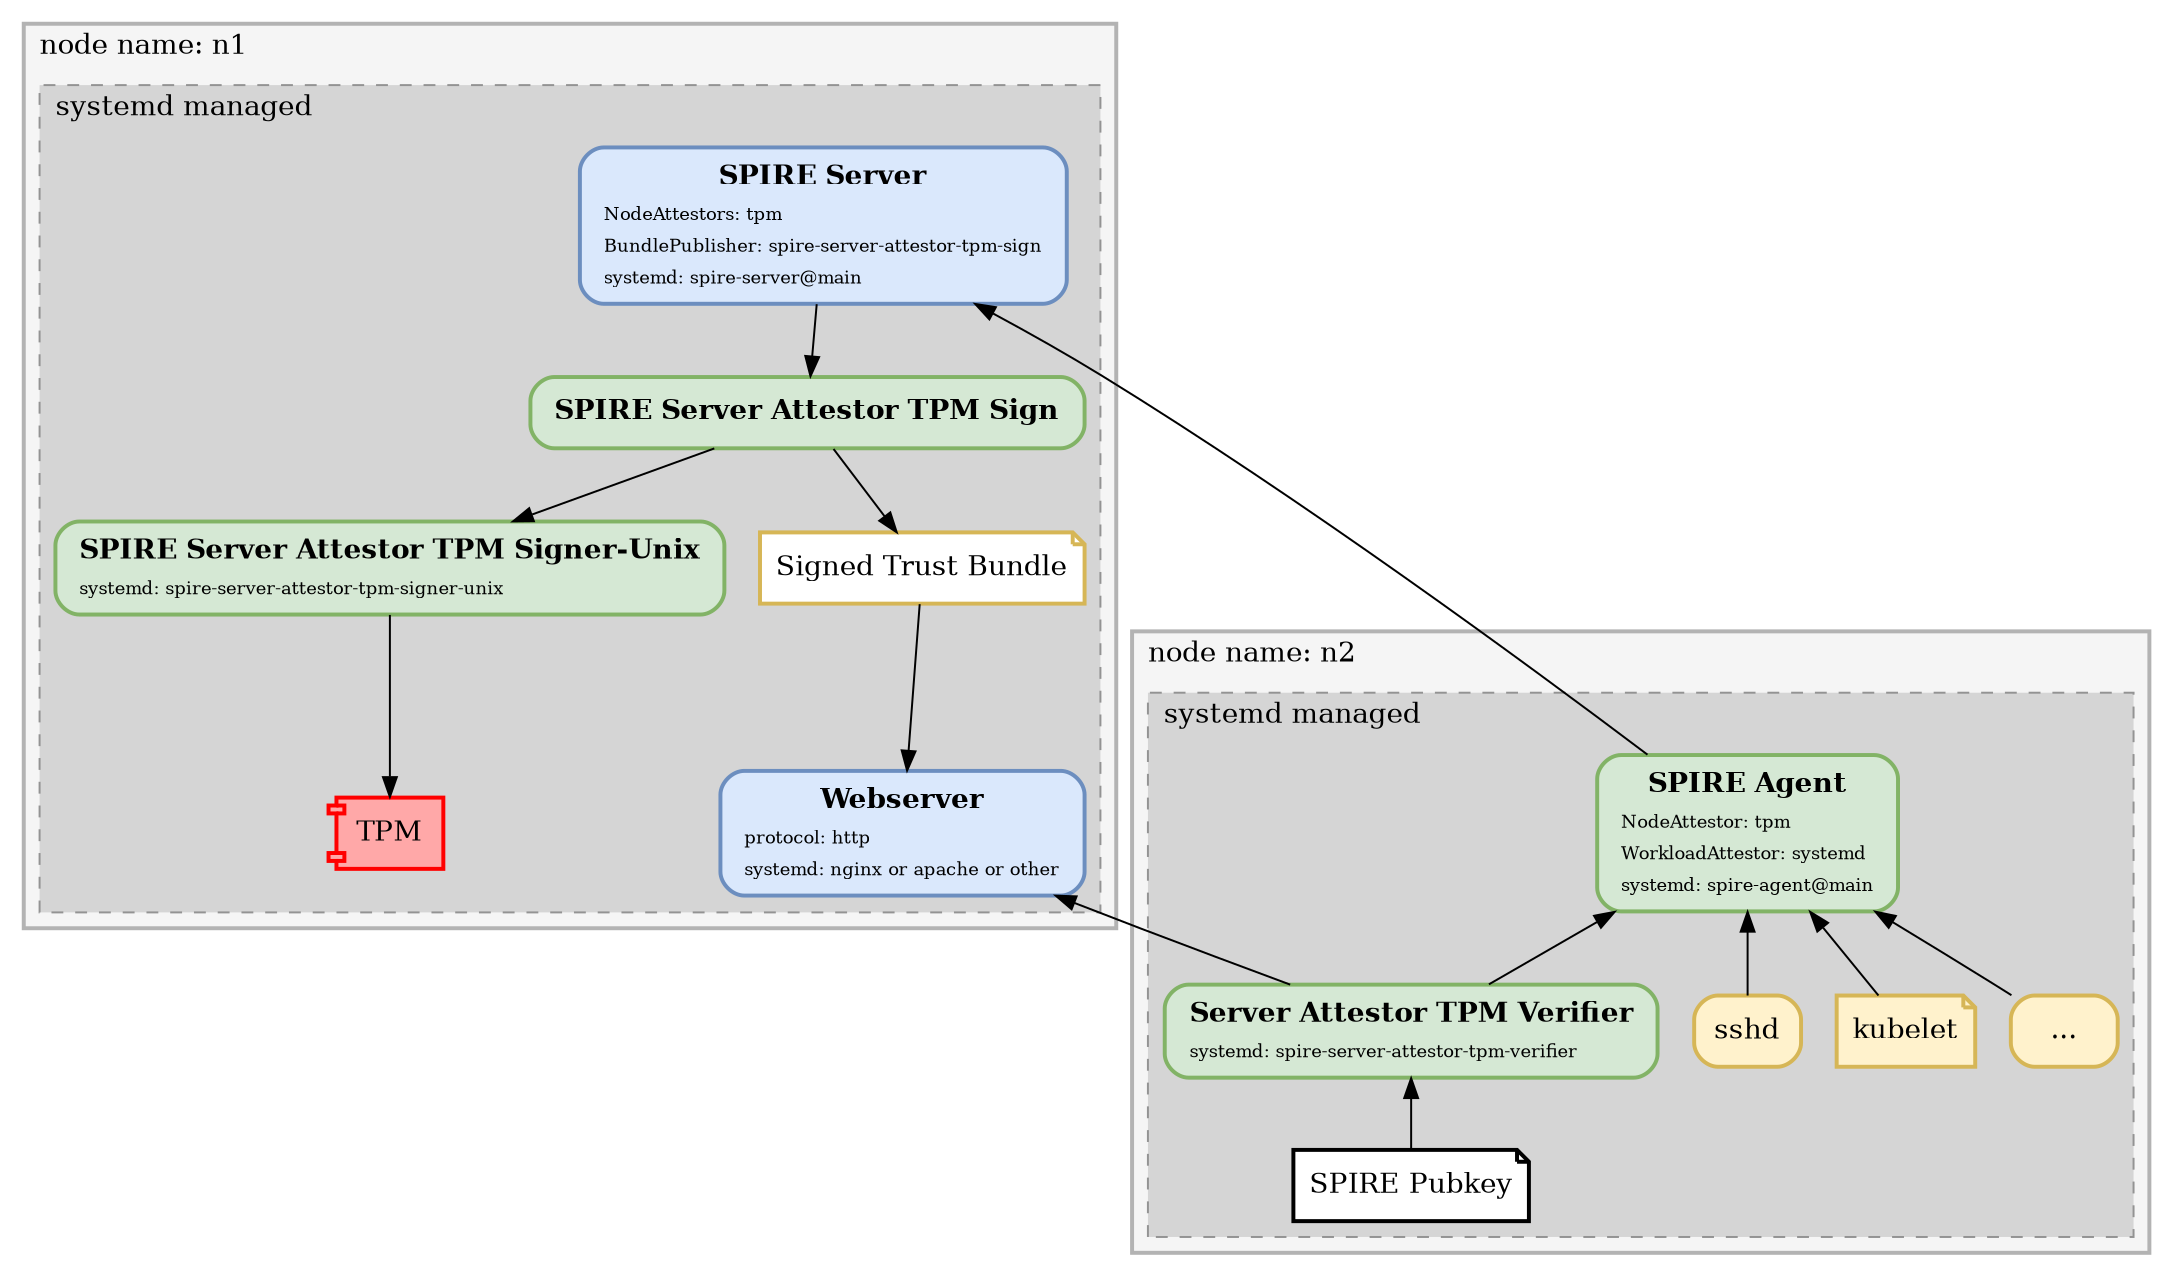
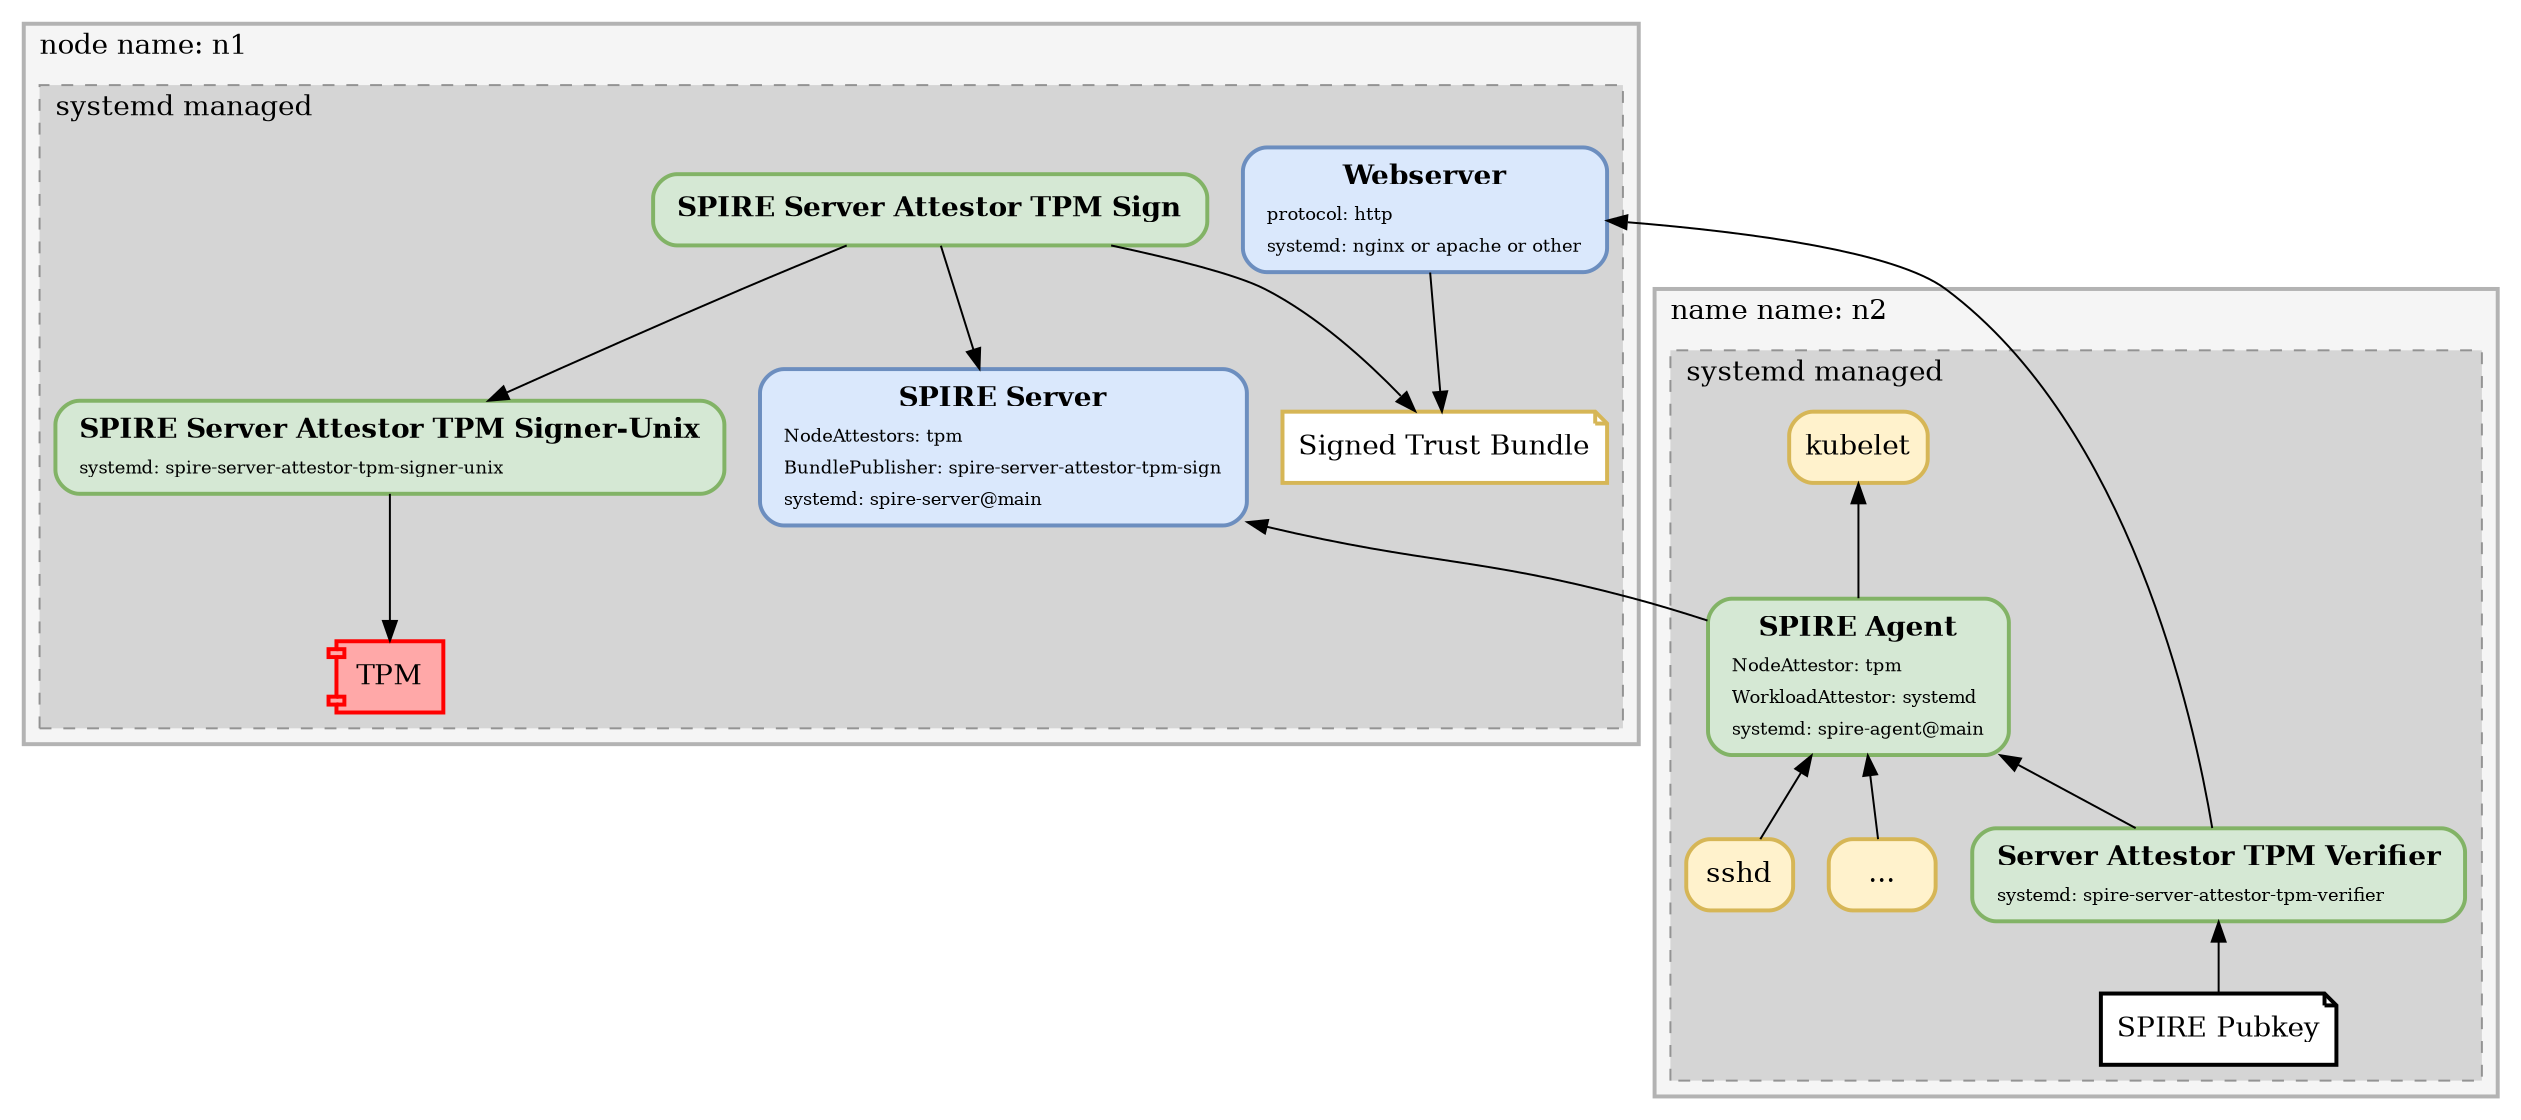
edge "SPIRE Server" -> "SPIRE Server Attestor TPM Sign": reversed
cluster "node name: n2": label "node name: n2" -> "name name: n2"
edge "Signed Trust Bundle" -> "Webserver": reversed
edge "kubelet" -> "SPIRE Agent": reversed
node "kubelet": shape note -> box
